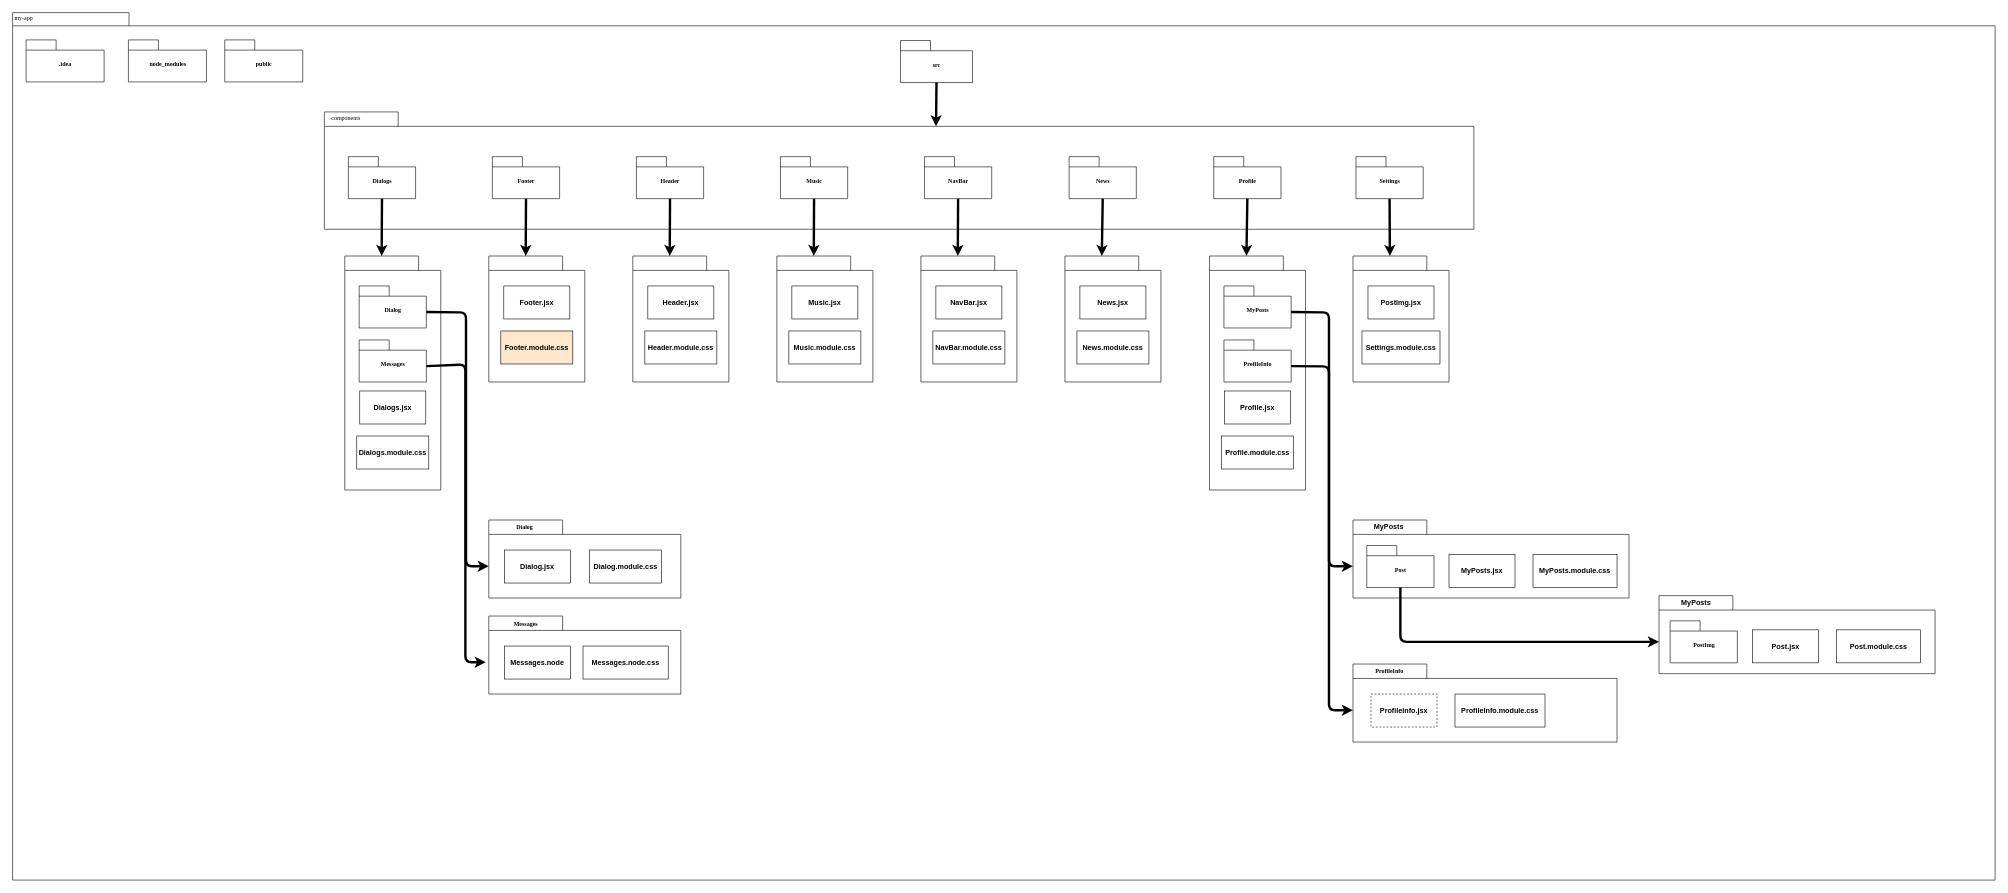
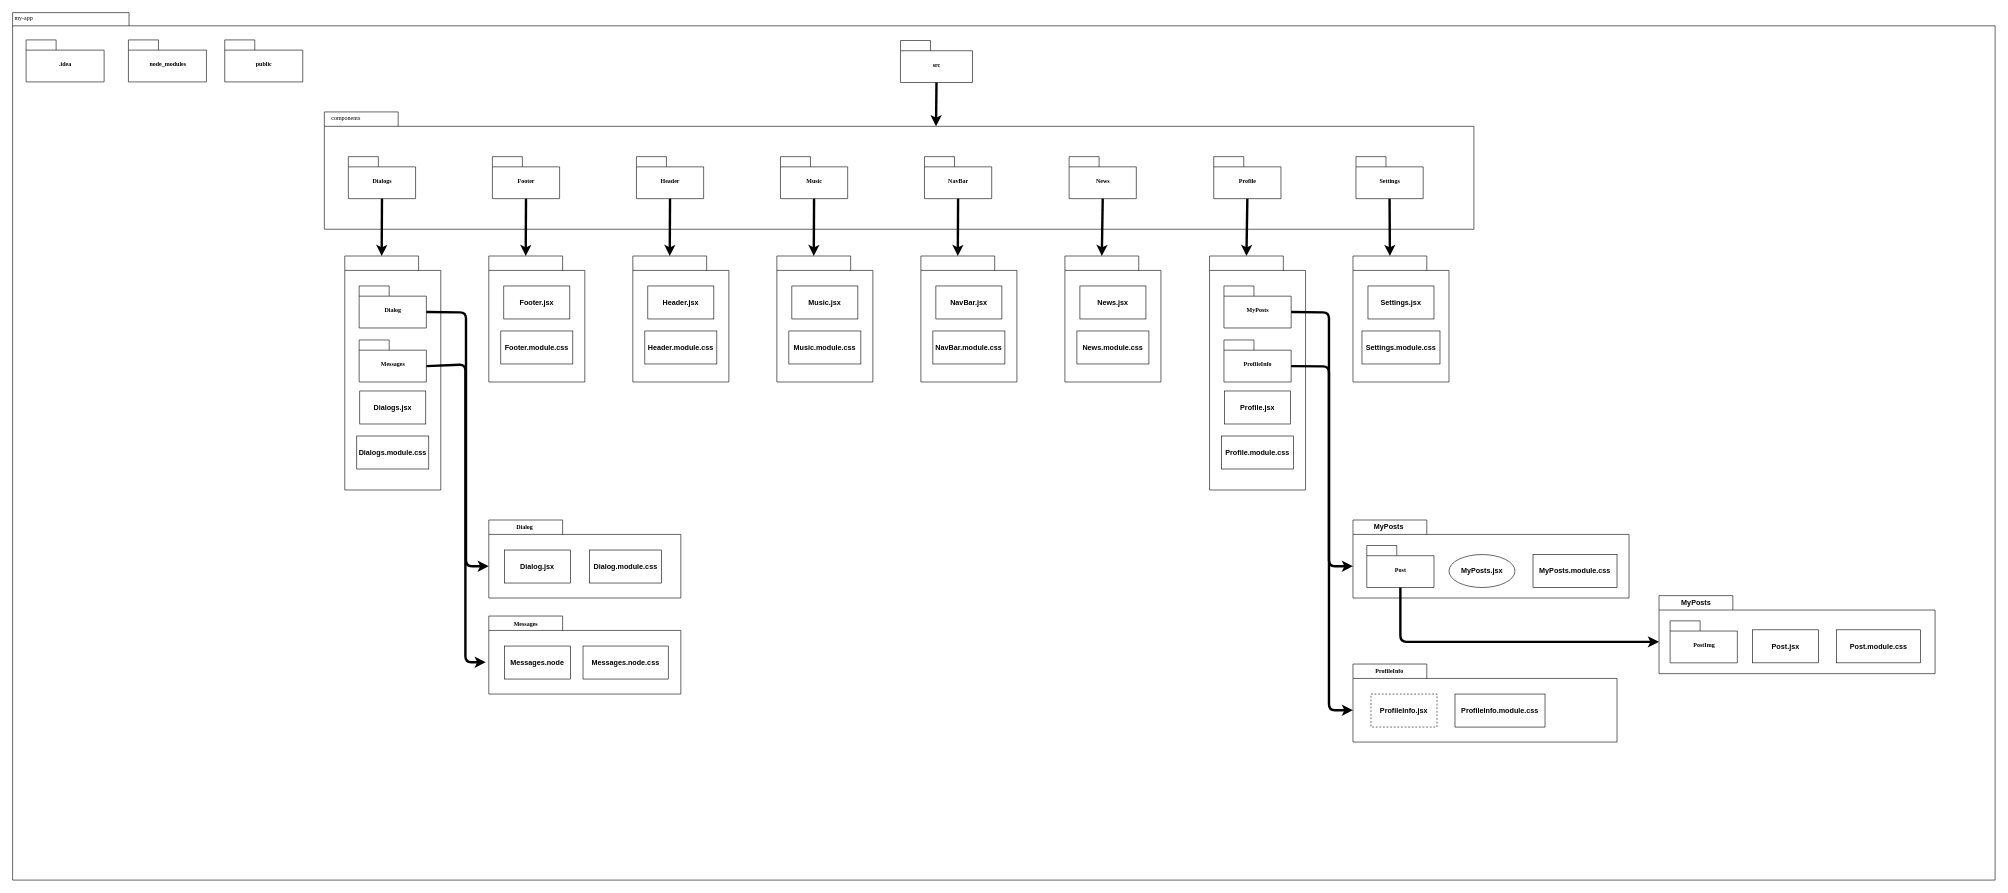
node "PostImg.jsx": label "PostImg.jsx" -> "Settings.jsx"
node "Footer.module.css": fillcolor #ffe6cc -> #ffffff
node "MyPosts.jsx": shape rectangle -> ellipse
